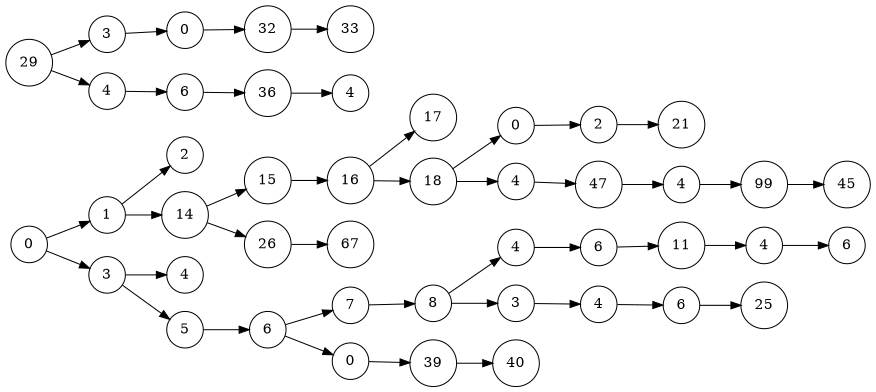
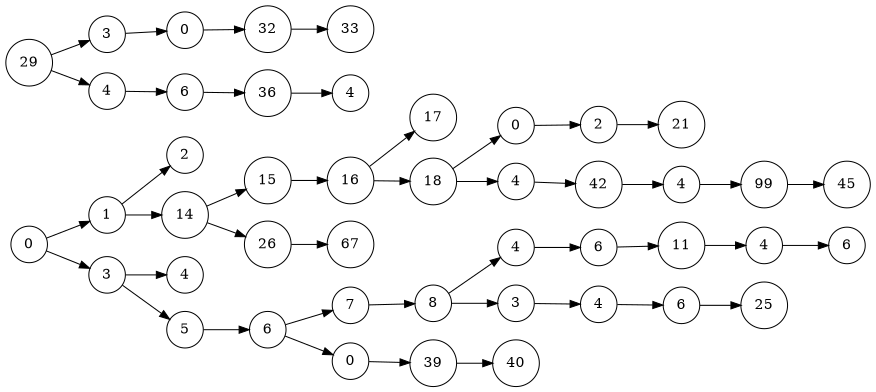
node "47": label "47" -> "42"
